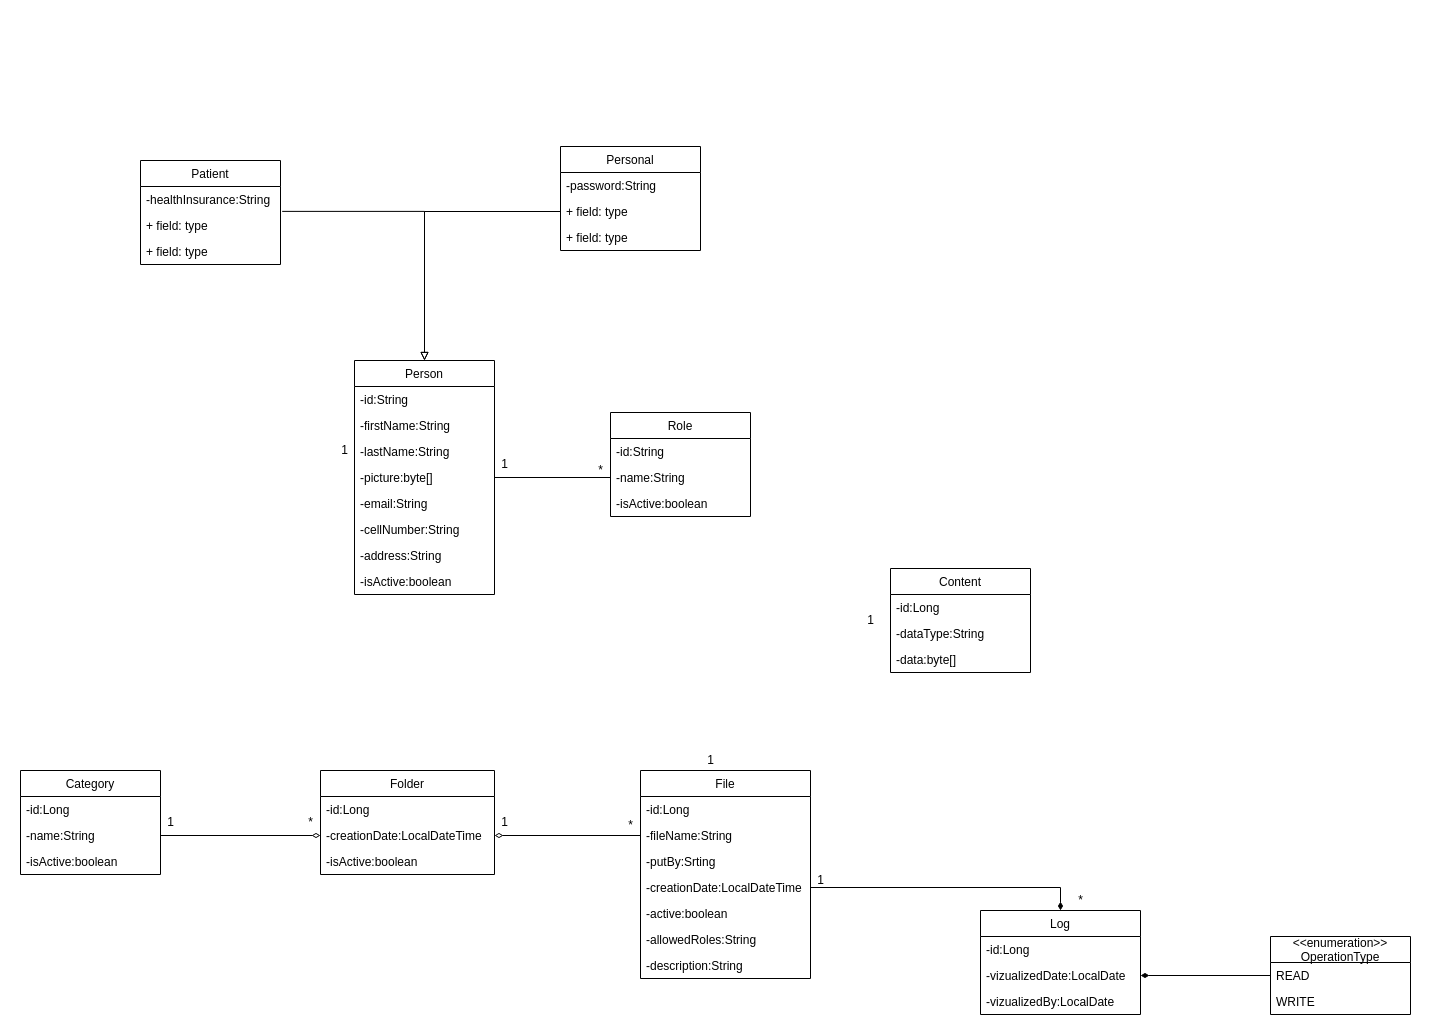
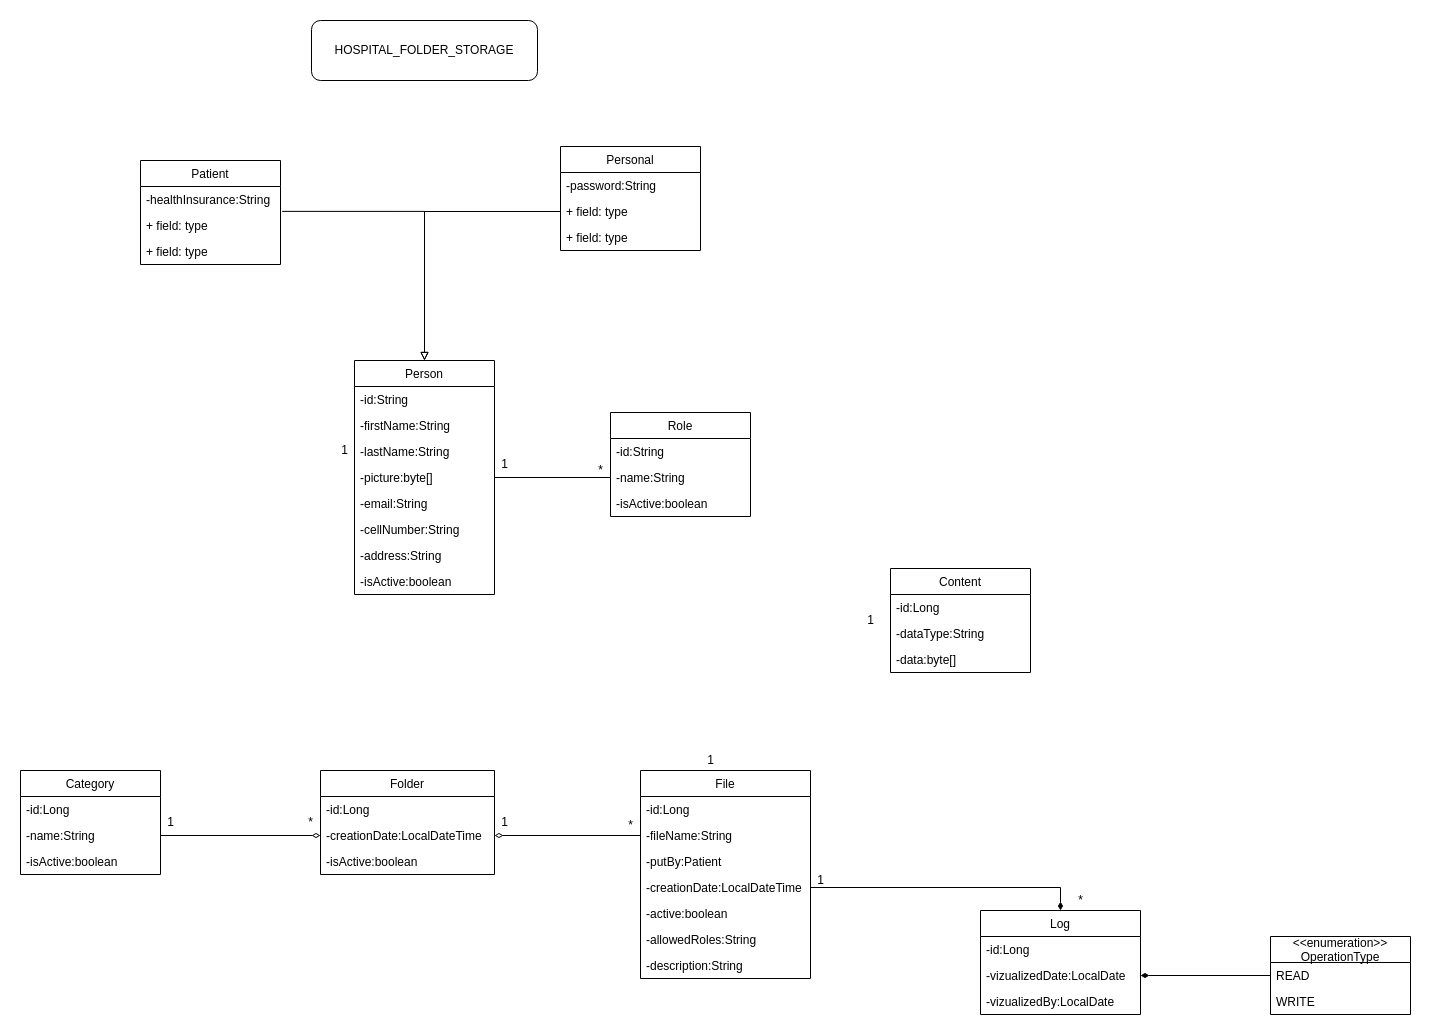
node "HOSPITAL_FOLDER_STORAGE": added
node "-putBy:Srting": label "-putBy:Srting" -> "-putBy:Patient"
